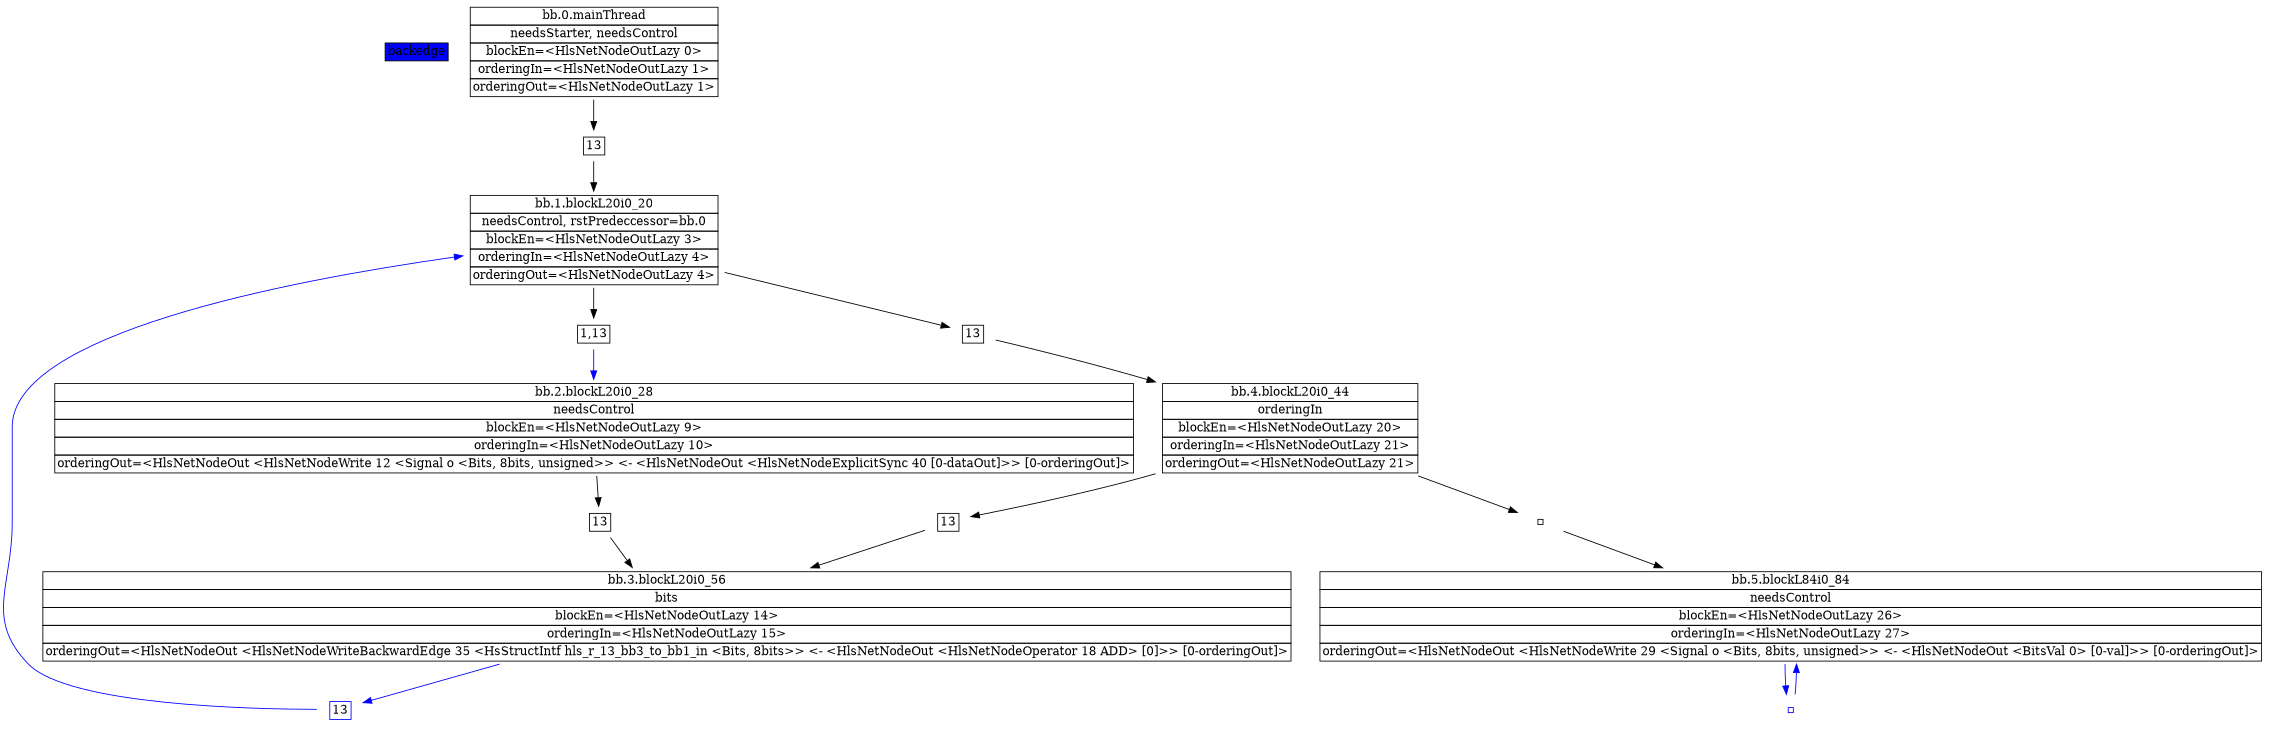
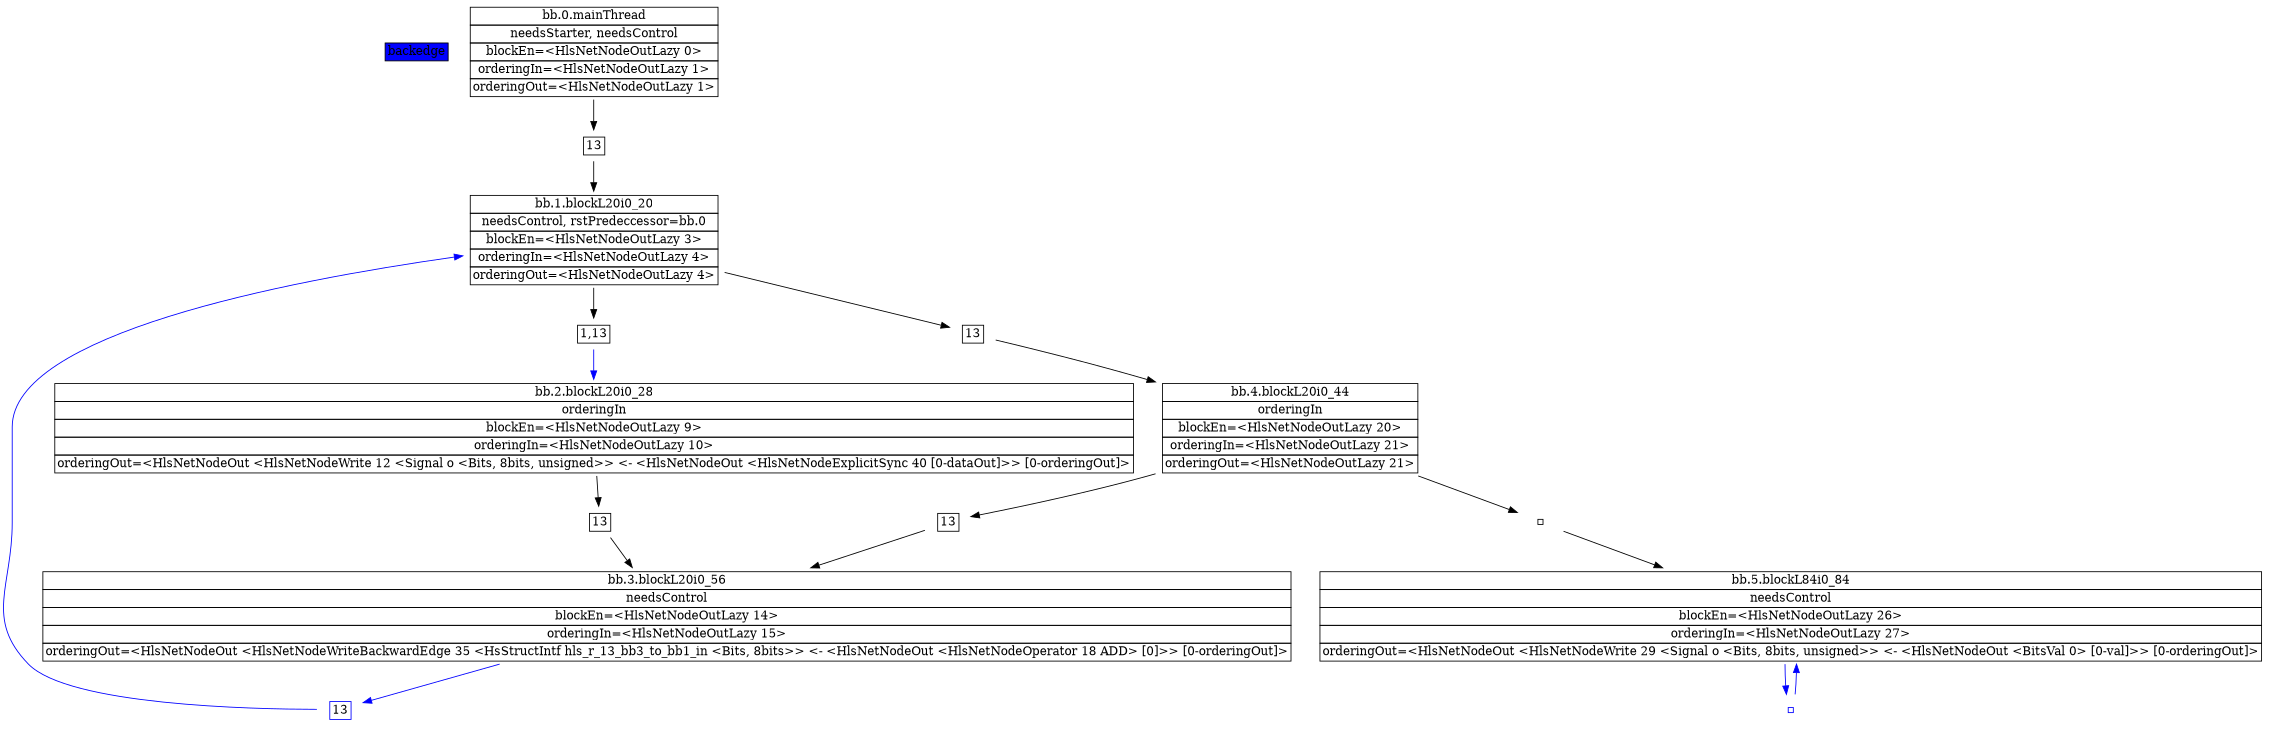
node "bb.2.blockL20i0_28": text "needsControl" -> "orderingIn"
node "bb.3.blockL20i0_56": text "bits" -> "needsControl"
